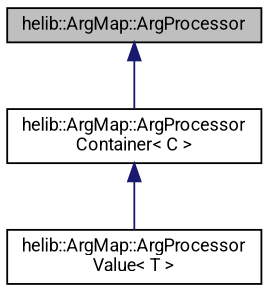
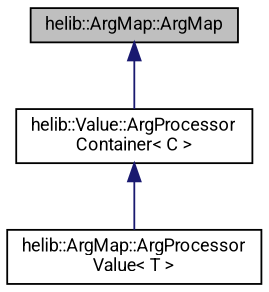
node "helib::ArgMap::ArgProcessor": label "helib::ArgMap::ArgProcessor" -> "helib::ArgMap::ArgMap"
node "helib::ArgMap::ArgProcessor Container< C >": label "helib::ArgMap::ArgProcessor Container< C >" -> "helib::Value::ArgProcessor Container< C >"
